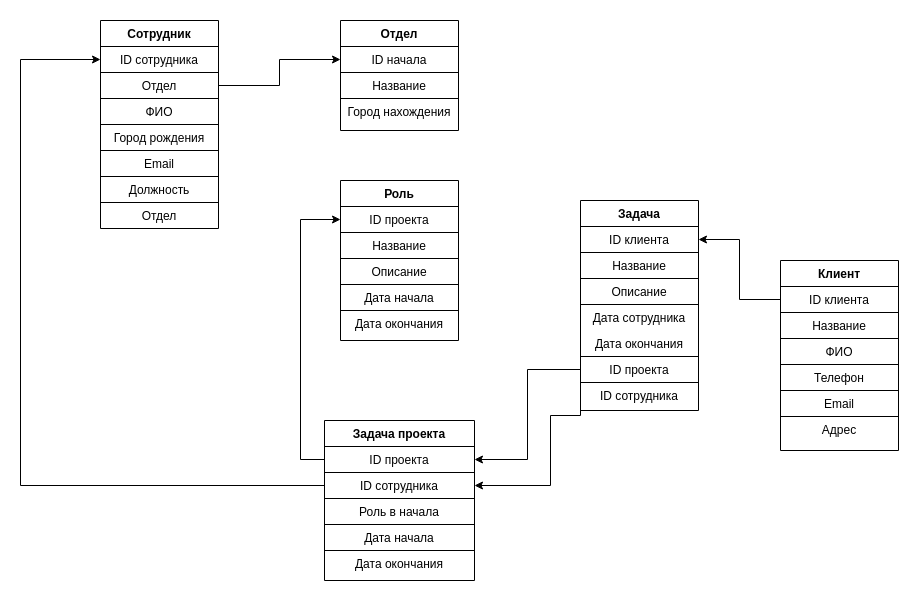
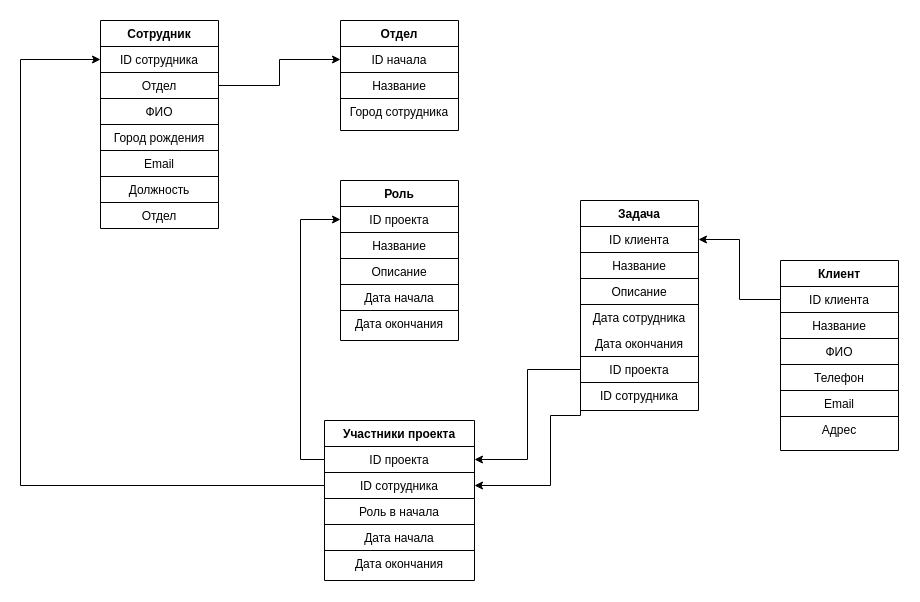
node "Город нахождения": label "Город нахождения" -> "Город сотрудника"
node "Задача проекта": label "Задача проекта" -> "Участники проекта"
